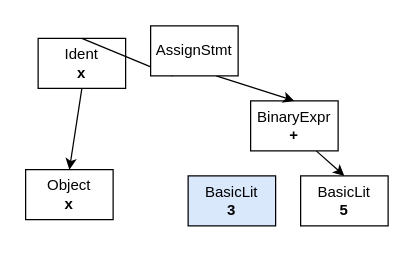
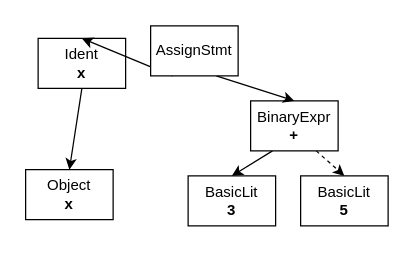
edge "AssignStmt" -- "Ident x": arrowhead none -> classic
edge "BinaryExpr +" -> "BasicLit 3": added
edge "BinaryExpr +" -> "BasicLit 5": style solid -> dashed
node "BasicLit 3": fillcolor #dae8fc -> #ffffff
